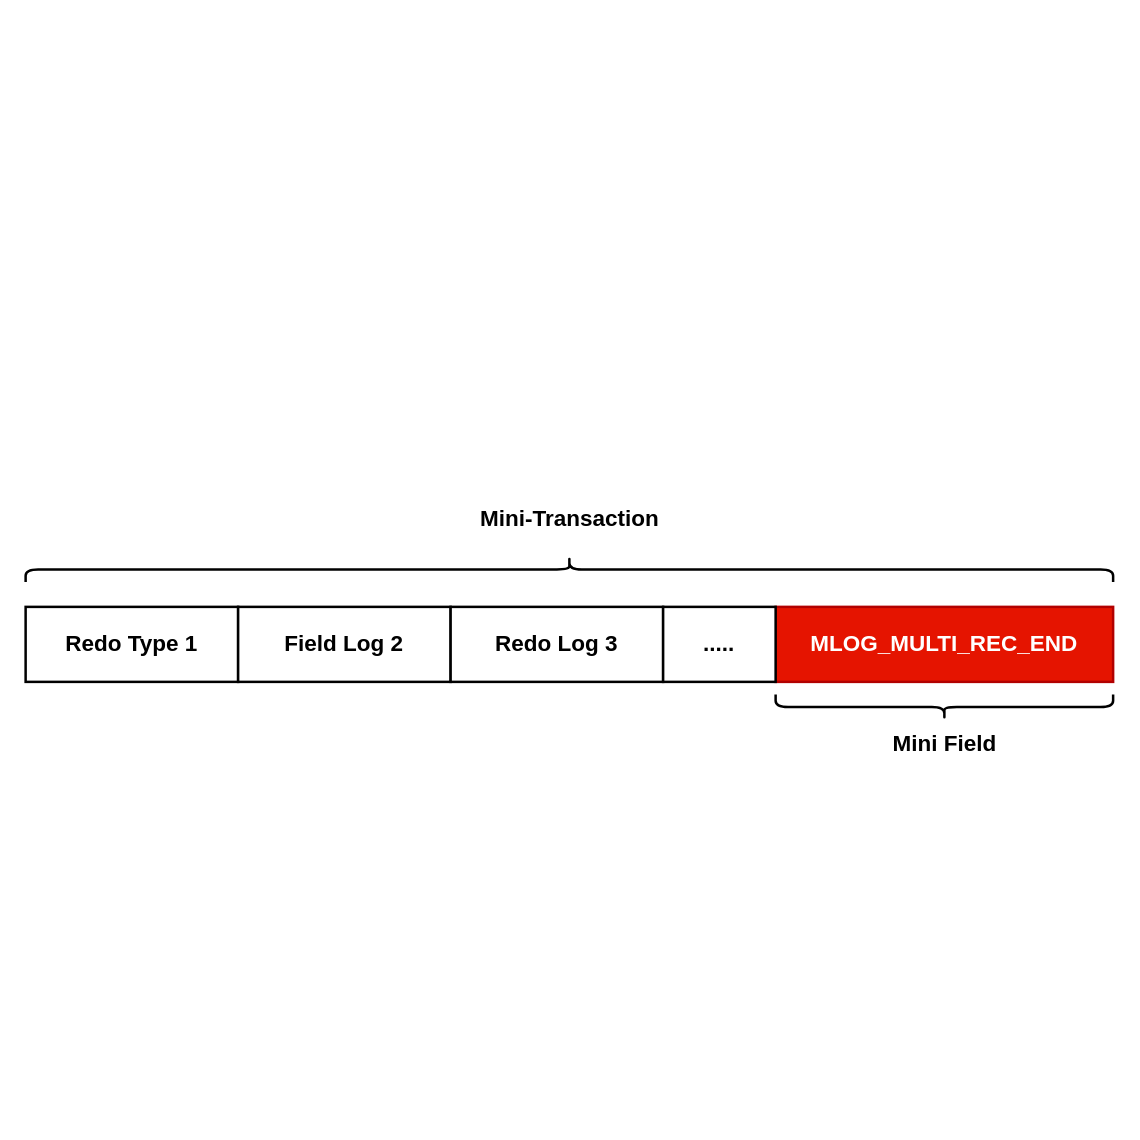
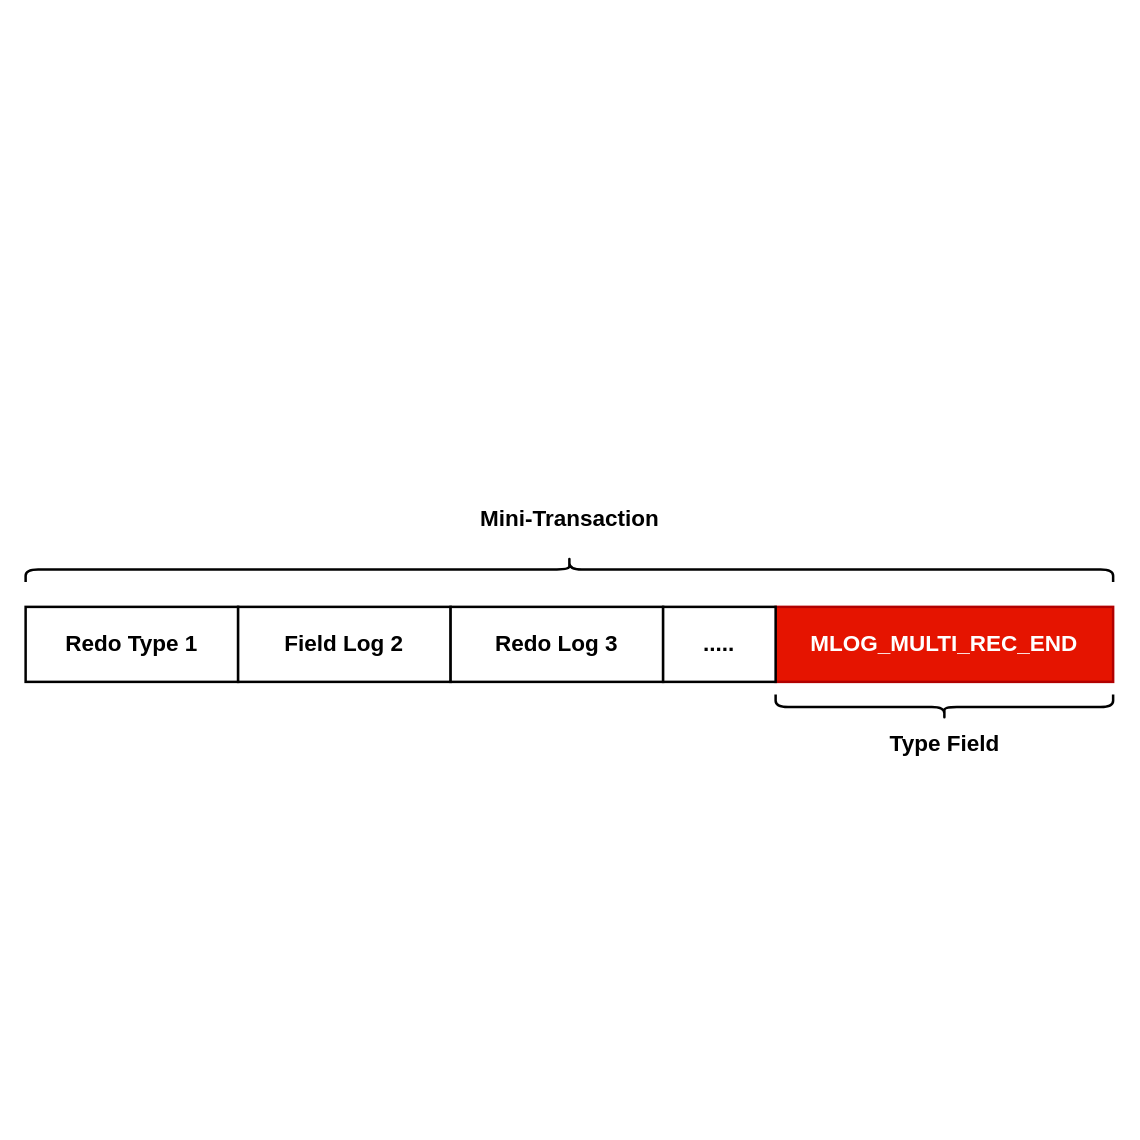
node "Mini Field": label "Mini Field" -> "Type Field"
